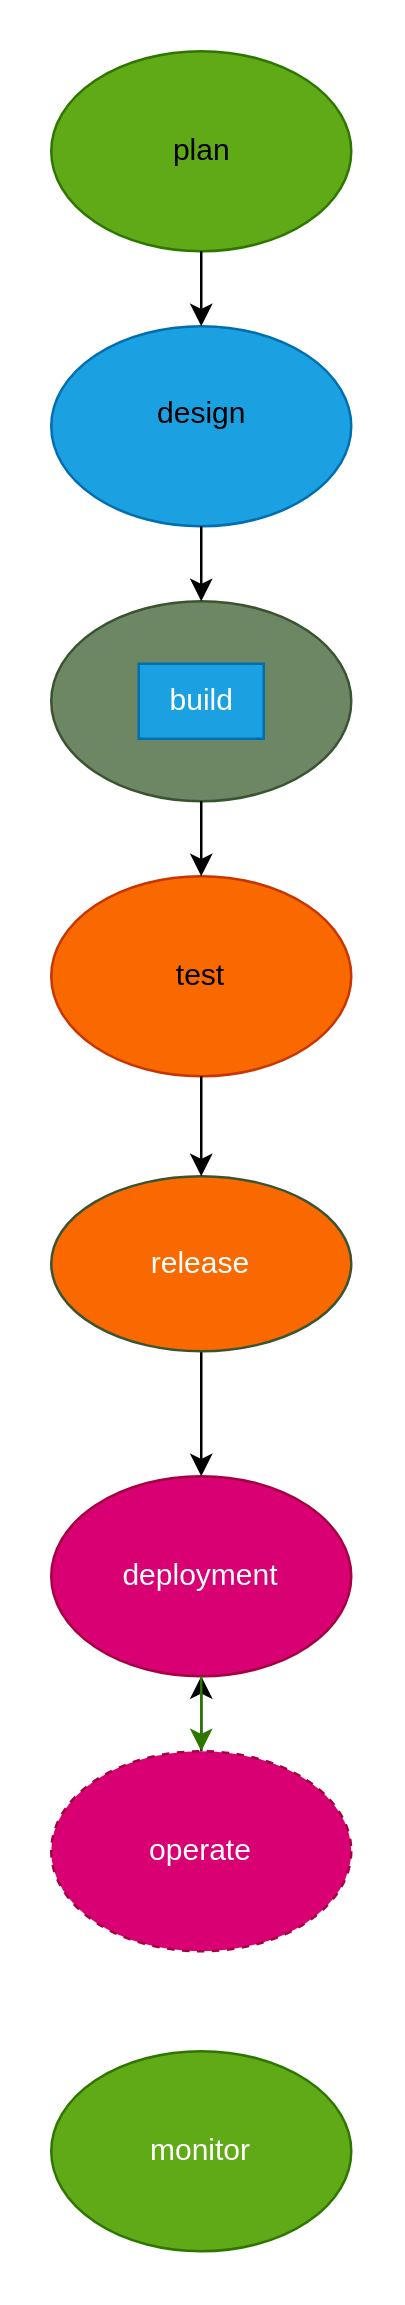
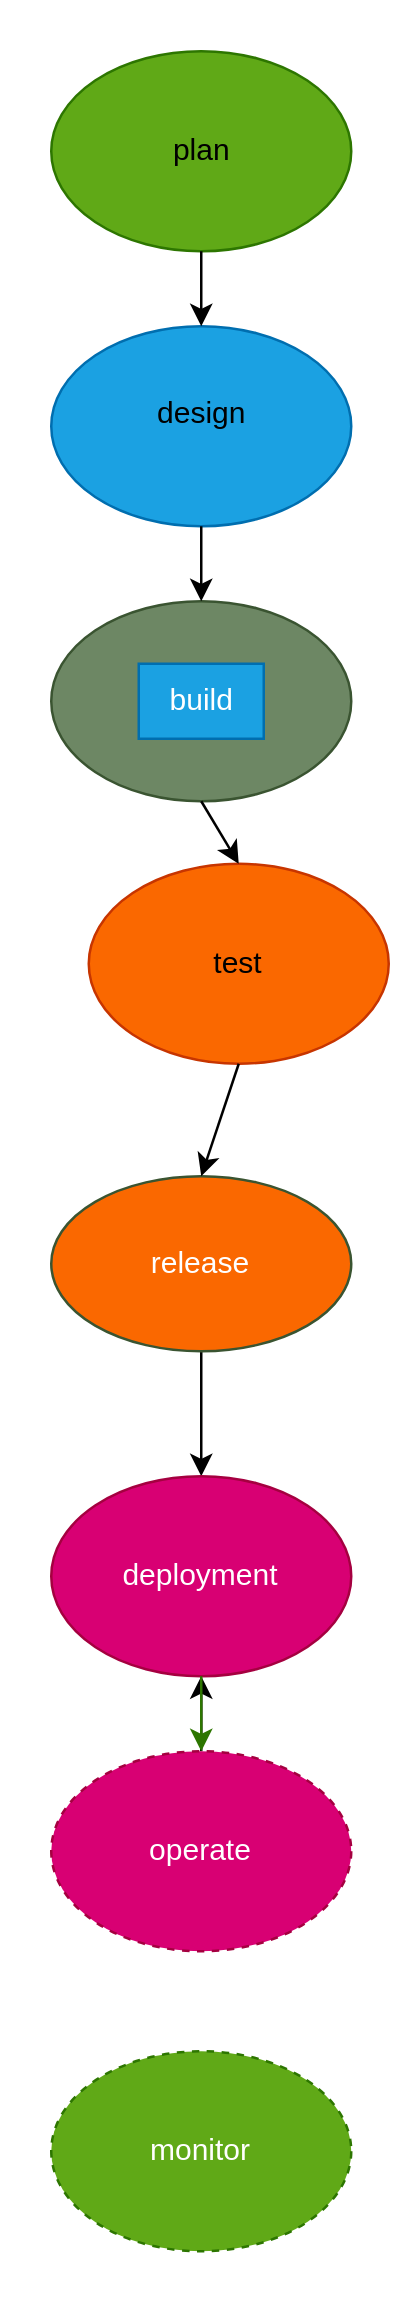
node "test": moved (201, 976) -> (239, 964)
node "monitor": style solid -> dashed
